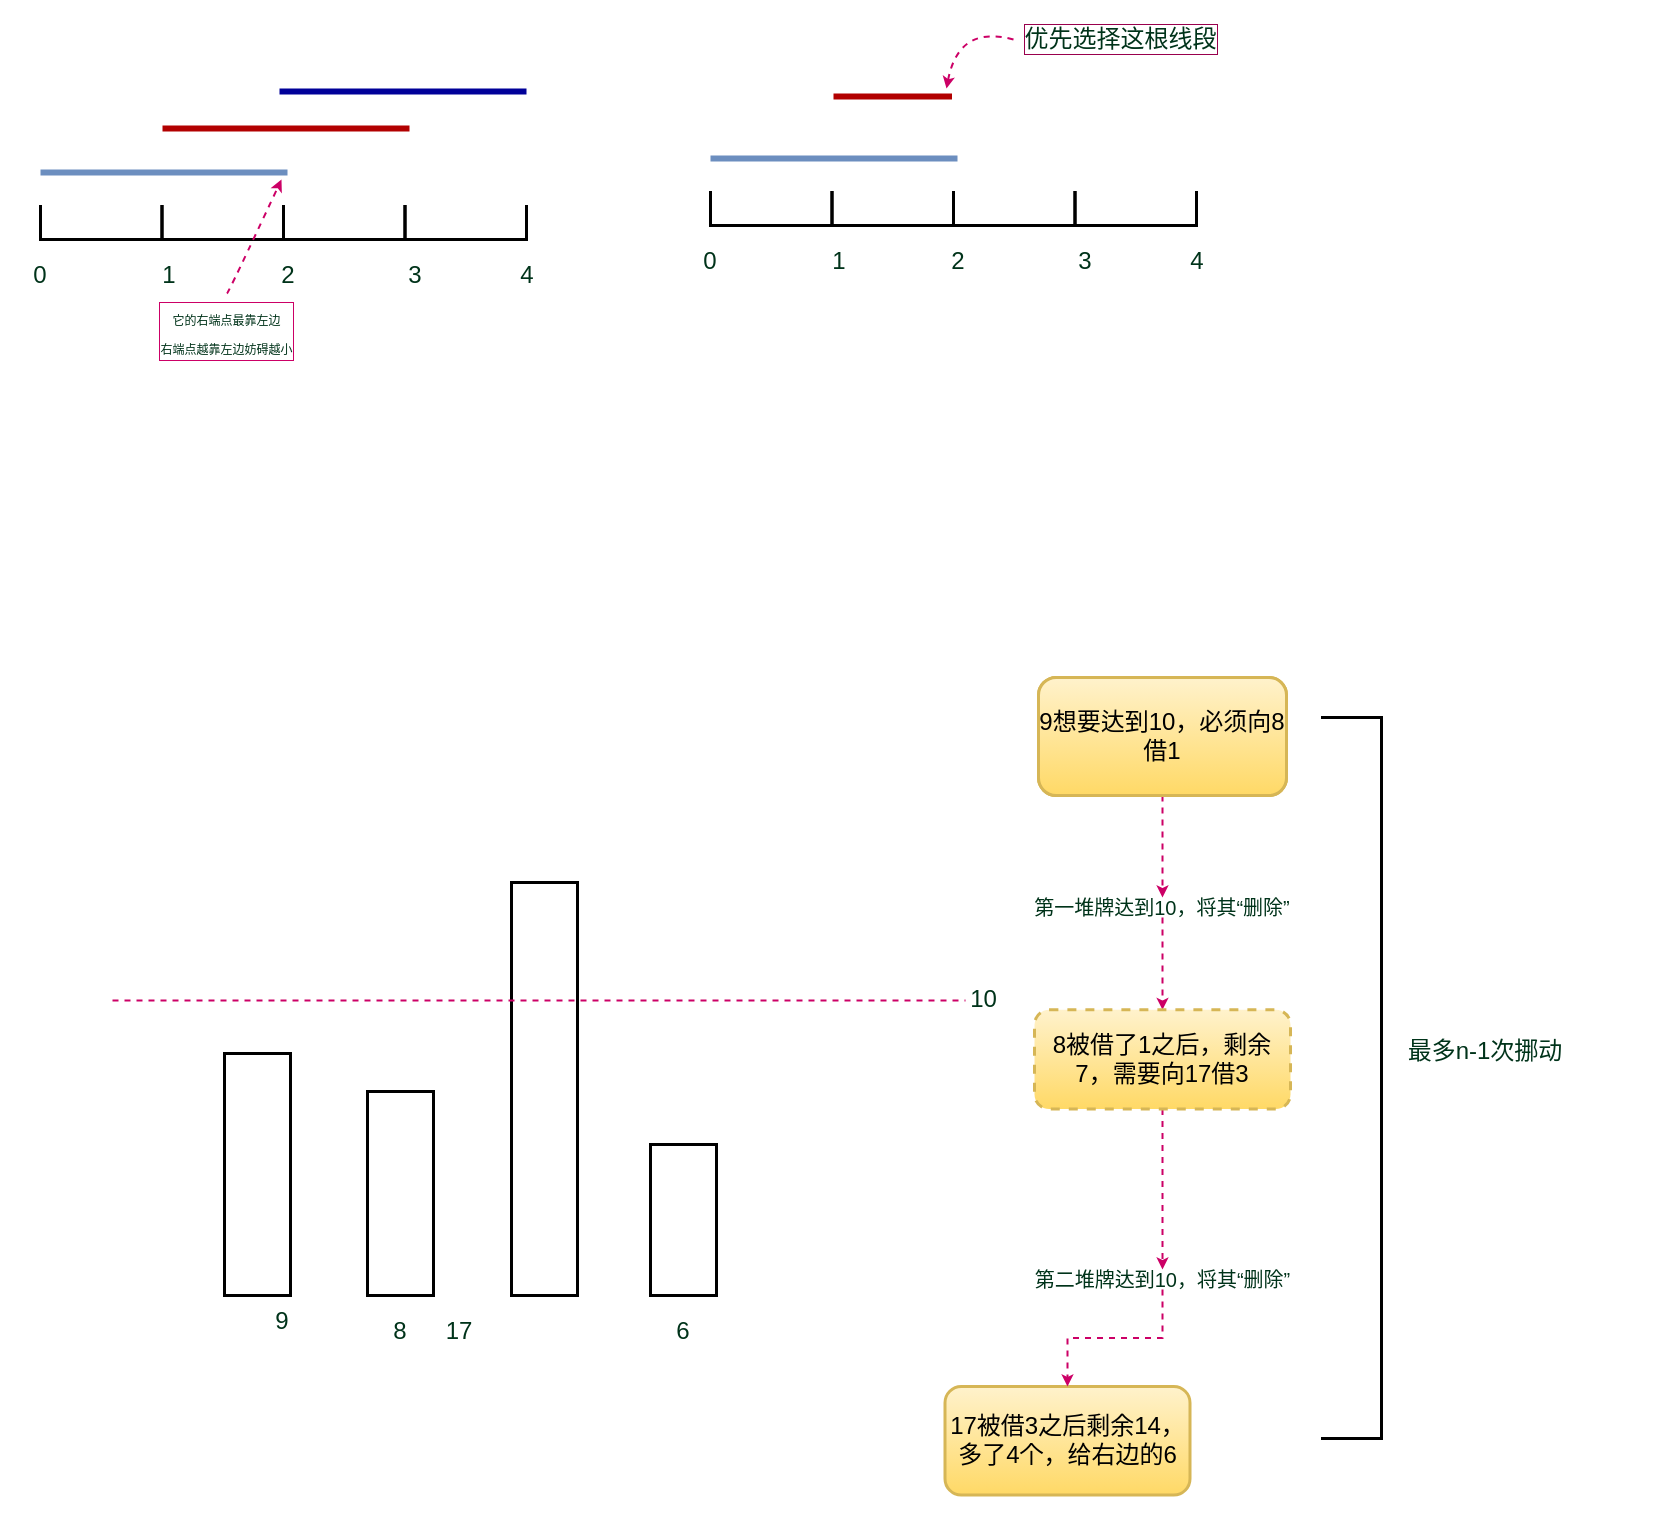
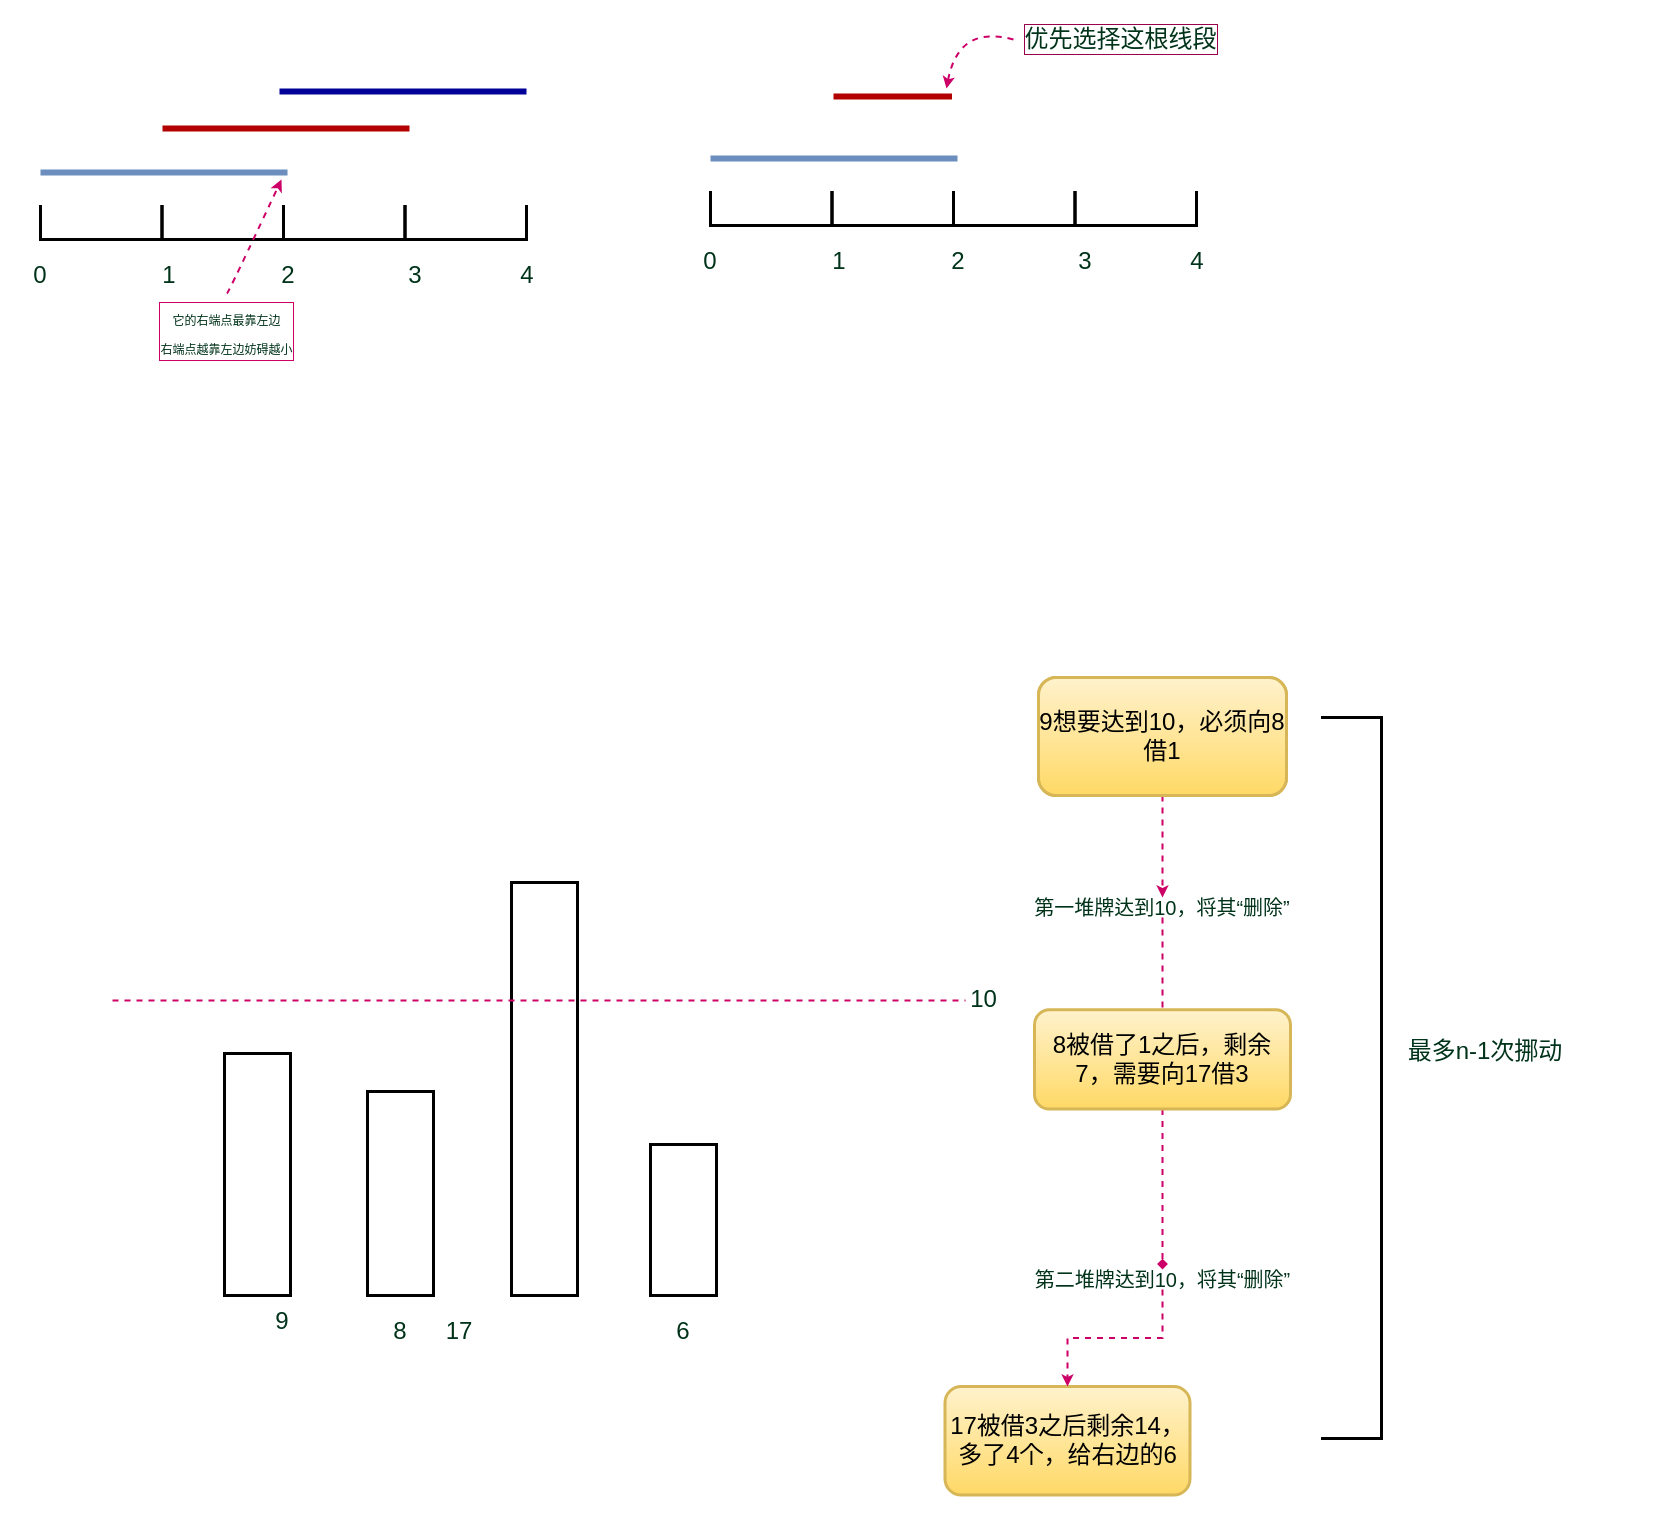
edge "第一堆牌达到10，将其“删除”" -> "8被借了1之后，剩余7，需要向17借3": arrowhead classic -> none
node "8被借了1之后，剩余7，需要向17借3": style dashed -> solid
edge "8被借了1之后，剩余7，需要向17借3" -> "第二堆牌达到10，将其“删除”": arrowhead classic -> diamond
